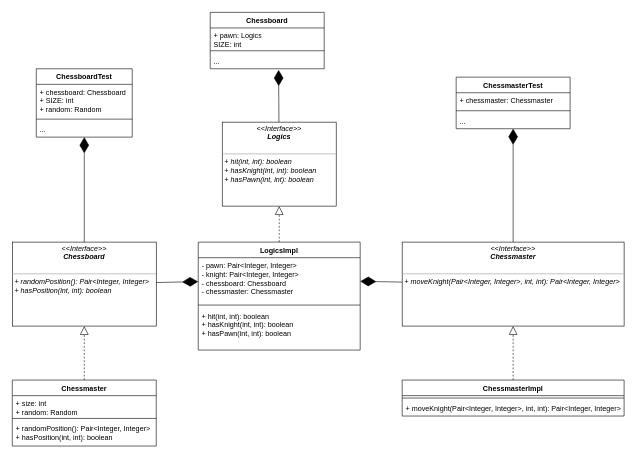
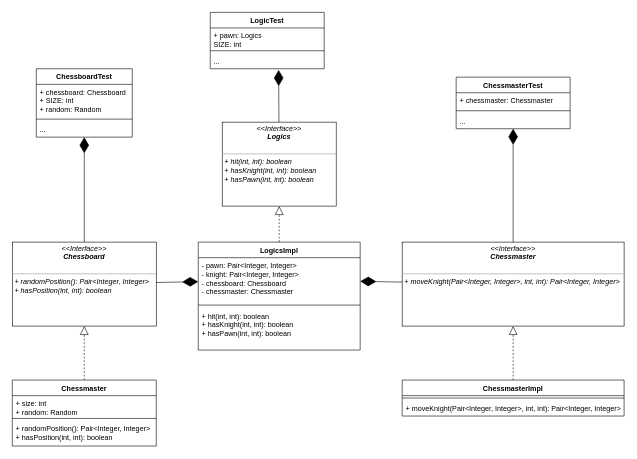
node "Chessboard": label "Chessboard" -> "LogicTest"
